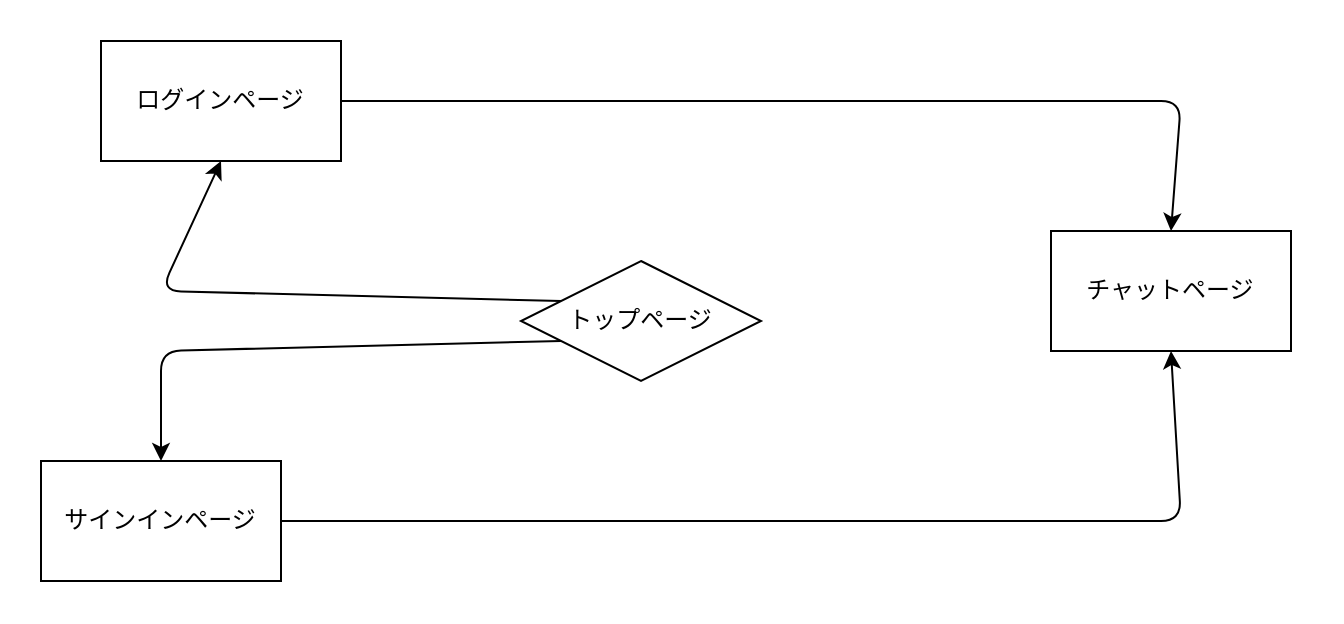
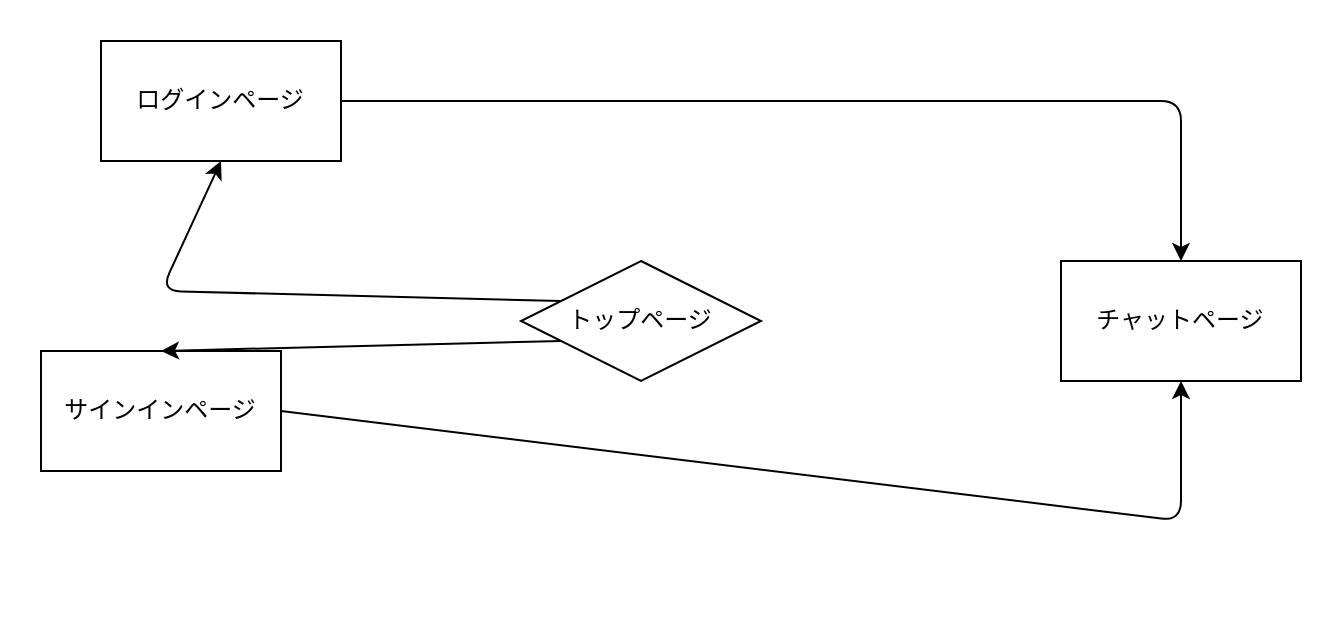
node "チャットページ": moved (1171, 291) -> (1181, 321)
node "サインインページ": moved (161, 521) -> (161, 411)
